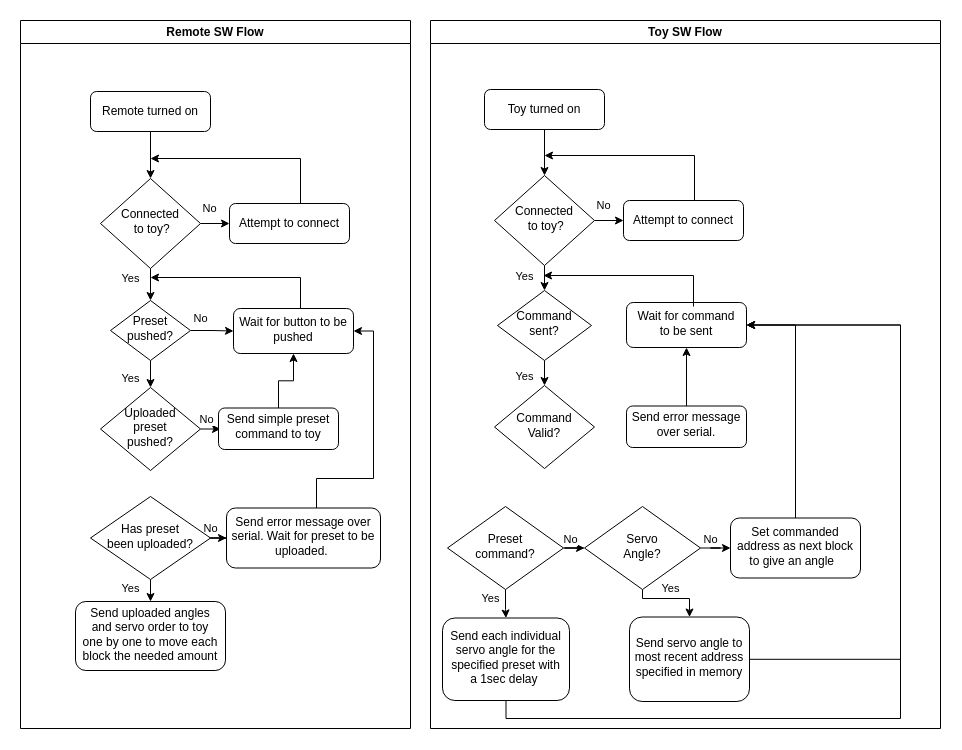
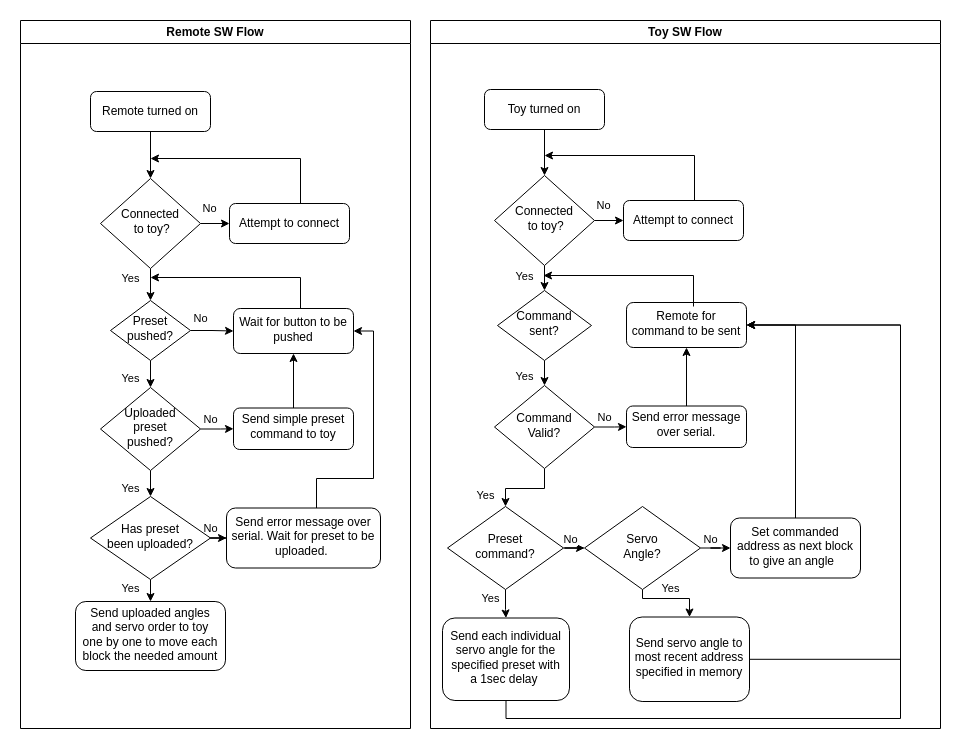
node "Wait for command to be sent": label "Wait for command to be sent" -> "Remote for command to be sent"
edge "Command Valid?" -> "Send error message over serial.": added, label "No"
node "Send simple preset command to toy": moved (279, 429) -> (294, 429)
edge "Uploaded preset pushed?" -> "Has preset been uploaded?": added, label "Yes"
edge "Command Valid?" -> "Preset command?": added, label "Yes"
